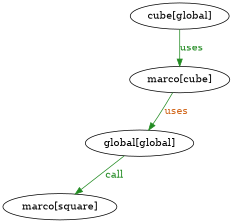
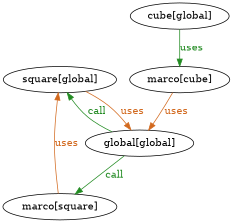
node "square[global]": added
edge "marco[cube]" -> "global[global]": color forestgreen -> chocolate
